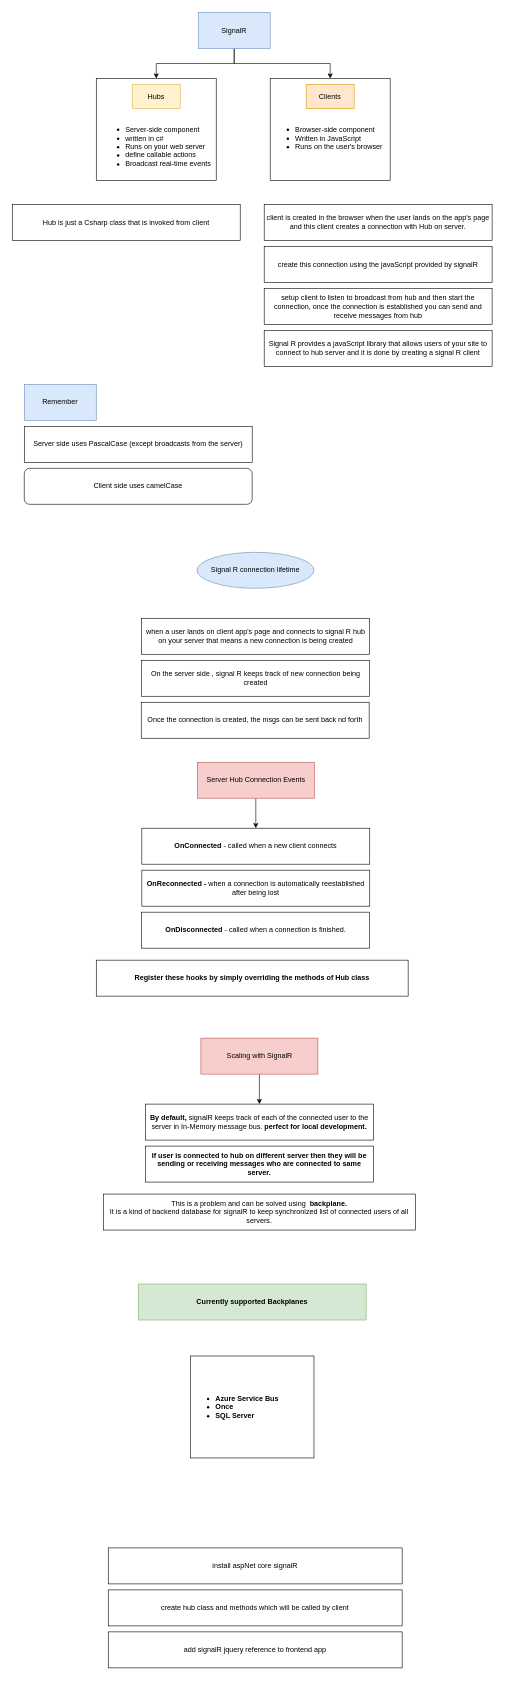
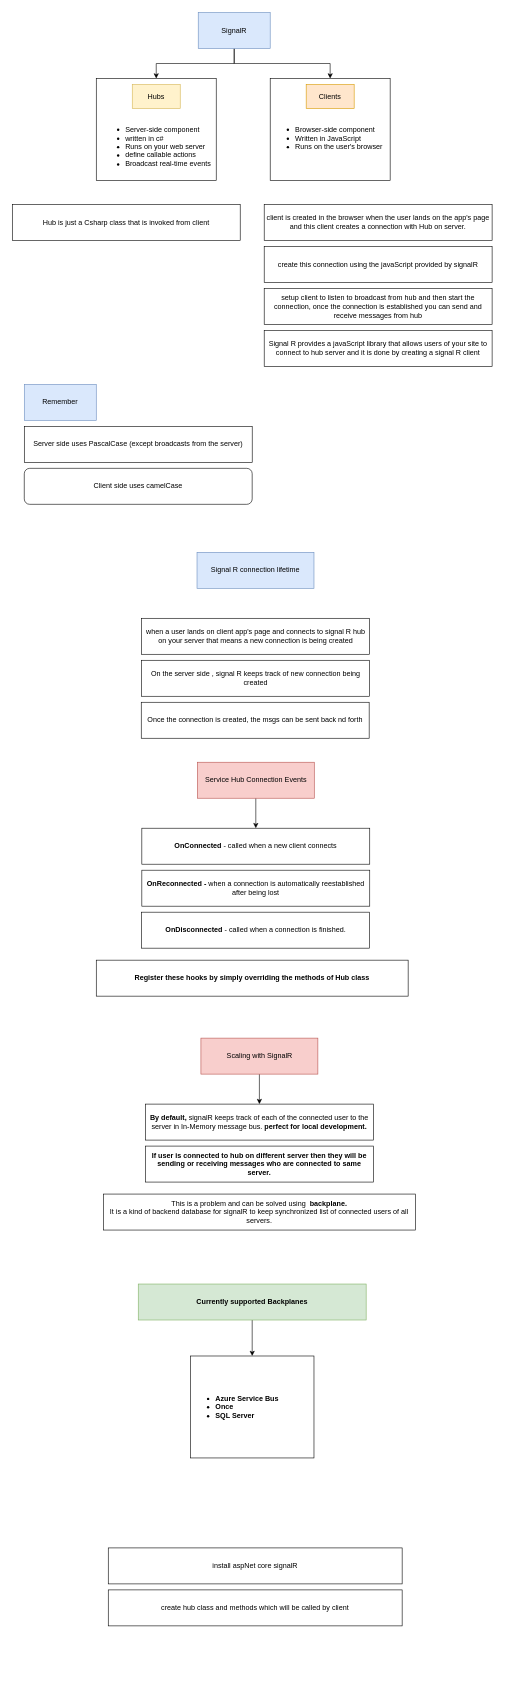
node "Signal R connection lifetime": shape ellipse -> rectangle
node "Server Hub Connection Events": label "Server Hub Connection Events" -> "Service Hub Connection Events"
edge "Currently supported Backplanes" -> "Azure Service Bus Once SQL Server": added
node "add signalR jquery reference to frontend app": removed
